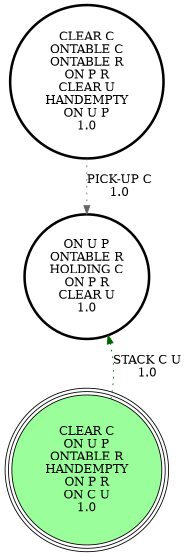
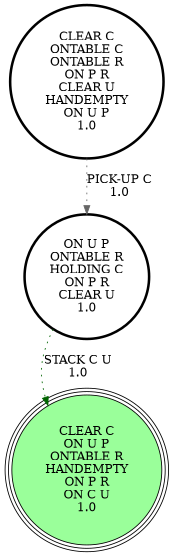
edge "CLEAR C ON U P ONTABLE R HANDEMPTY ON P R ON C U 1.0" -> "ON U P ONTABLE R HOLDING C ON P R CLEAR U 1.0": reversed
